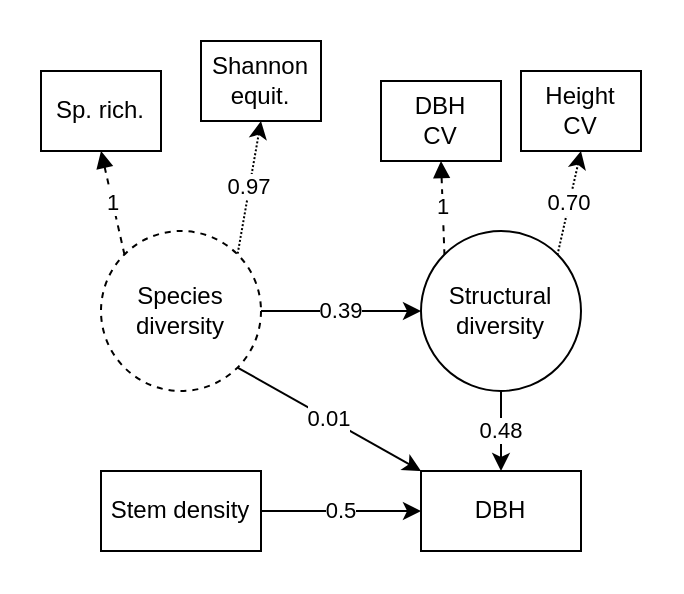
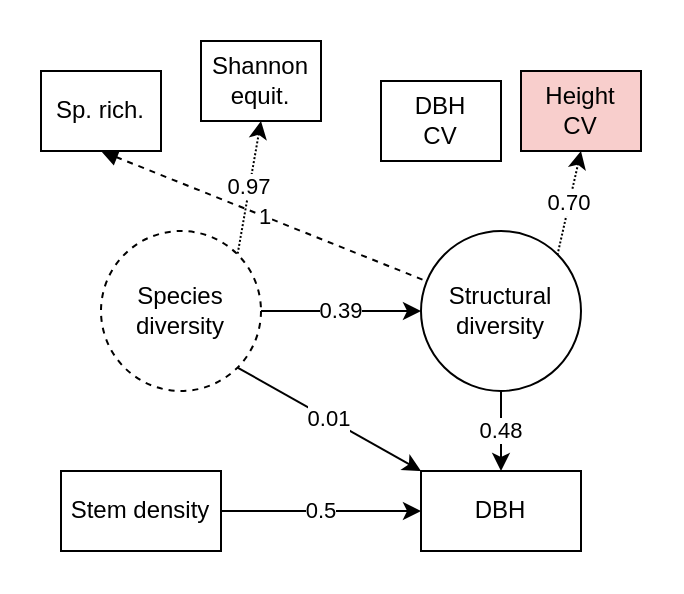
node "Height CV": fillcolor #ffffff -> #f8cecc
edge "Structural diversity" -> "DBH CV": removed, label "1"
edge "Species diversity" -> "Sp. rich.": now "Structural diversity" -> "Sp. rich."
node "Stem density": moved (181, 511) -> (141, 511)
